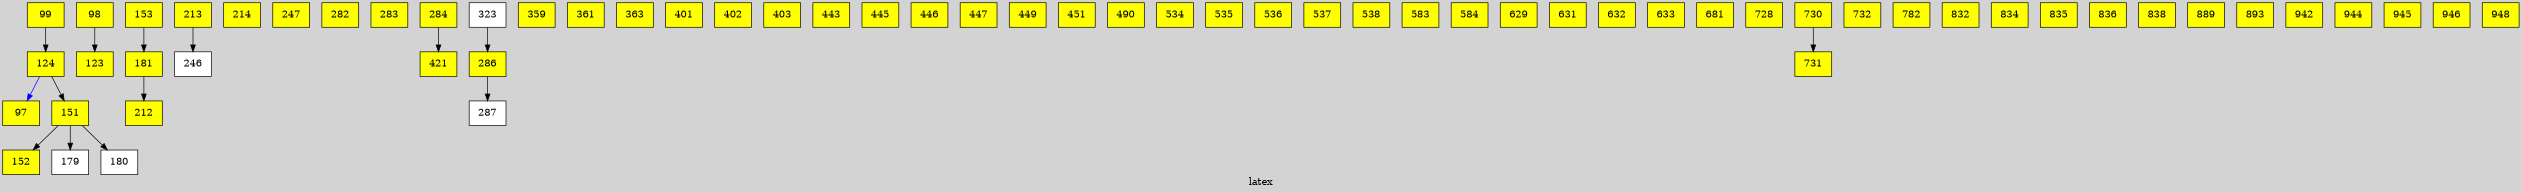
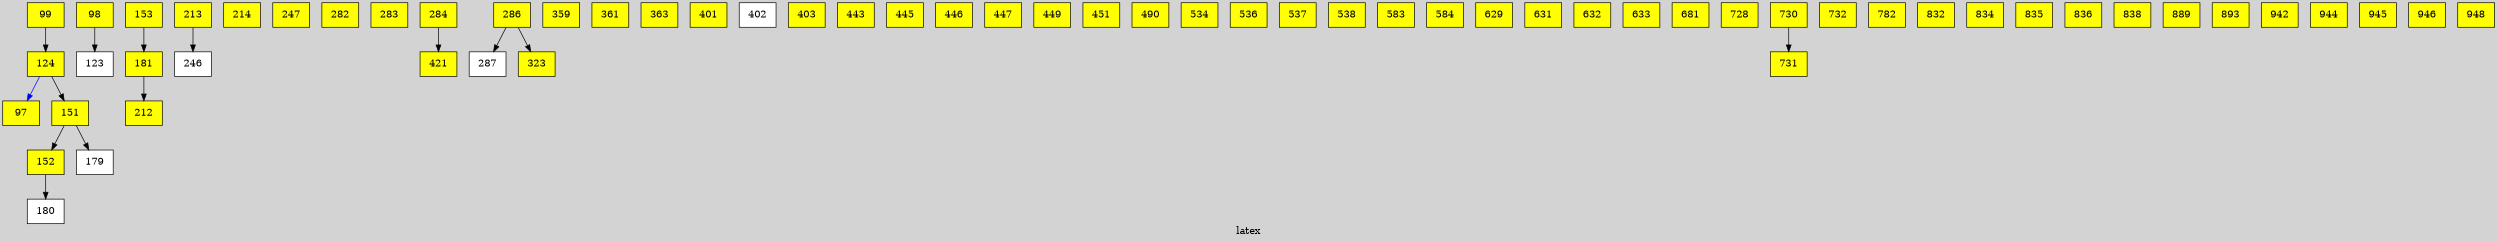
node "323": fillcolor white -> yellow
node "402": fillcolor yellow -> white
node "535": removed
edge "323" -> "286": reversed
node "123": fillcolor yellow -> white
edge "151" -> "180": now "152" -> "180"
